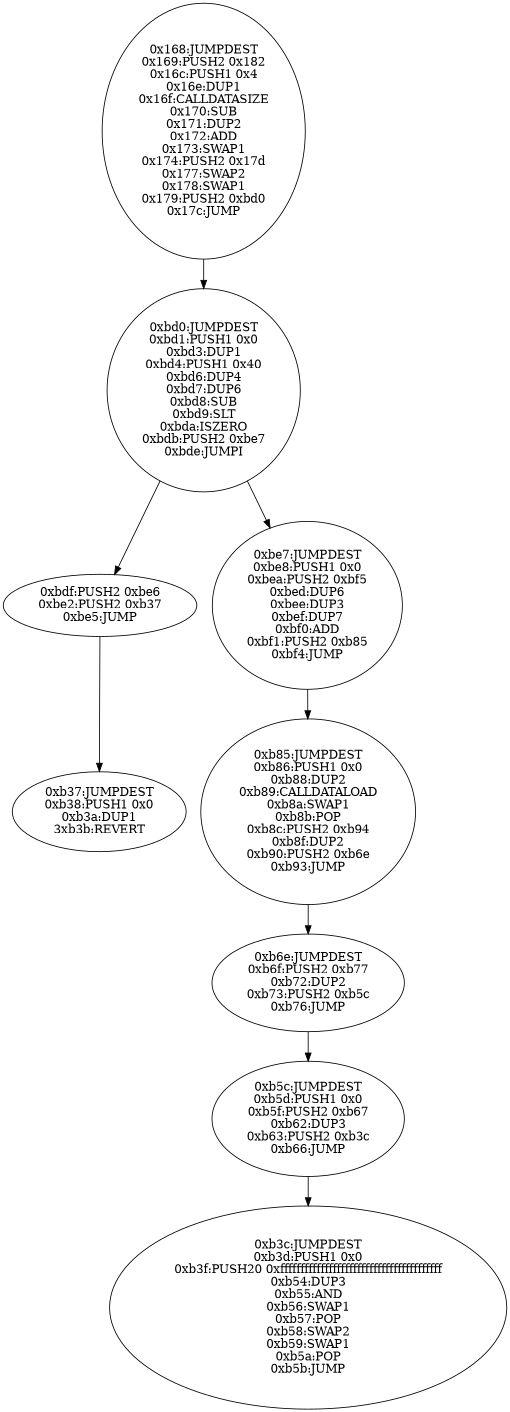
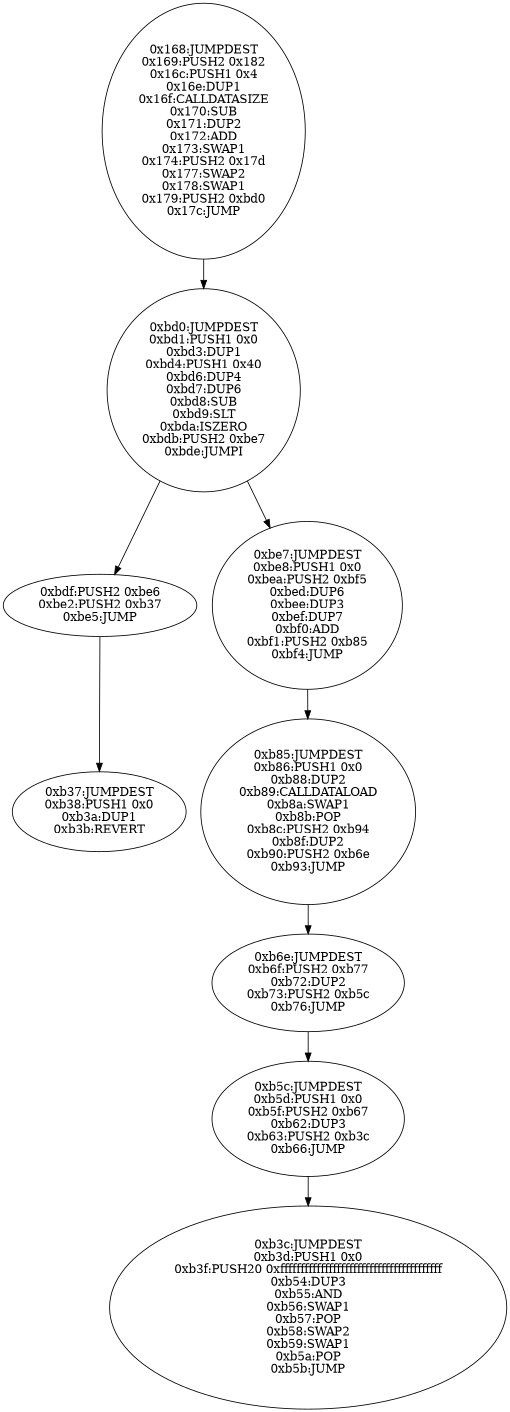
node "0xb37:JUMPDEST 0xb38:PUSH1 0x0 0xb3a:DUP1 3xb3b:REVERT": label "0xb37:JUMPDEST 0xb38:PUSH1 0x0 0xb3a:DUP1 3xb3b:REVERT" -> "0xb37:JUMPDEST 0xb38:PUSH1 0x0 0xb3a:DUP1 0xb3b:REVERT"
